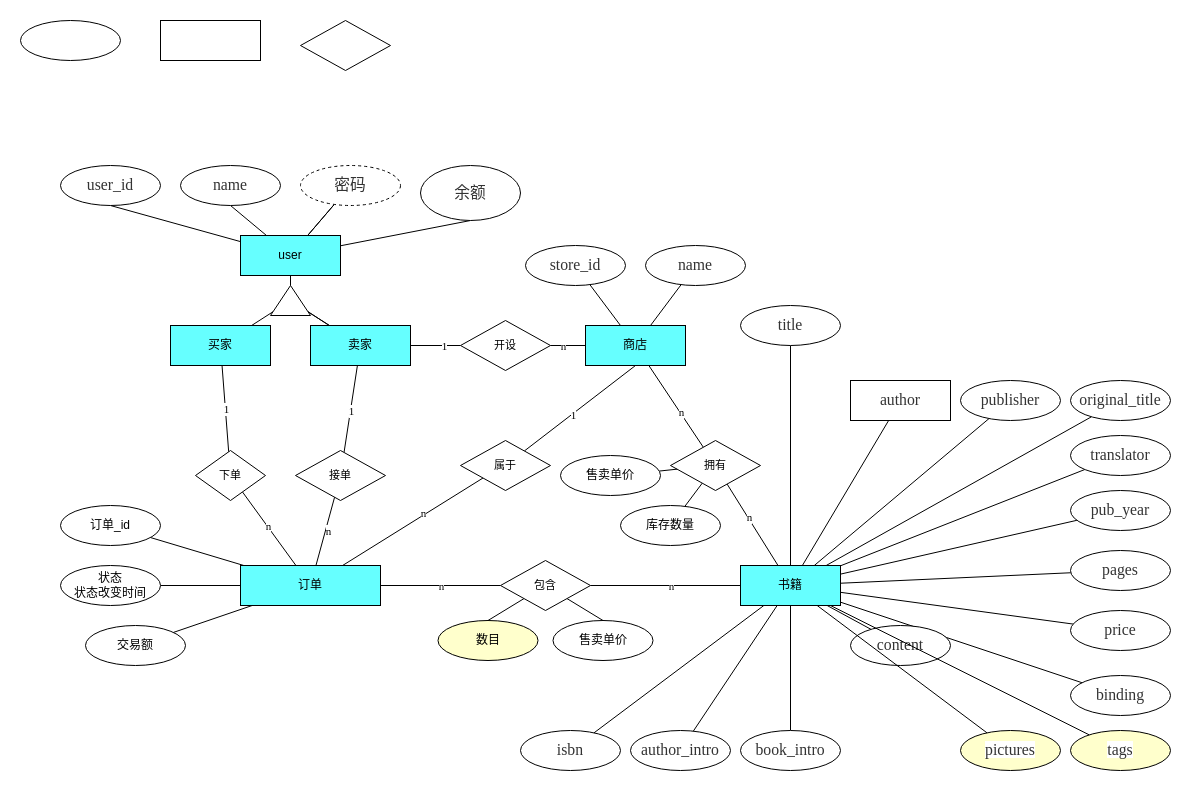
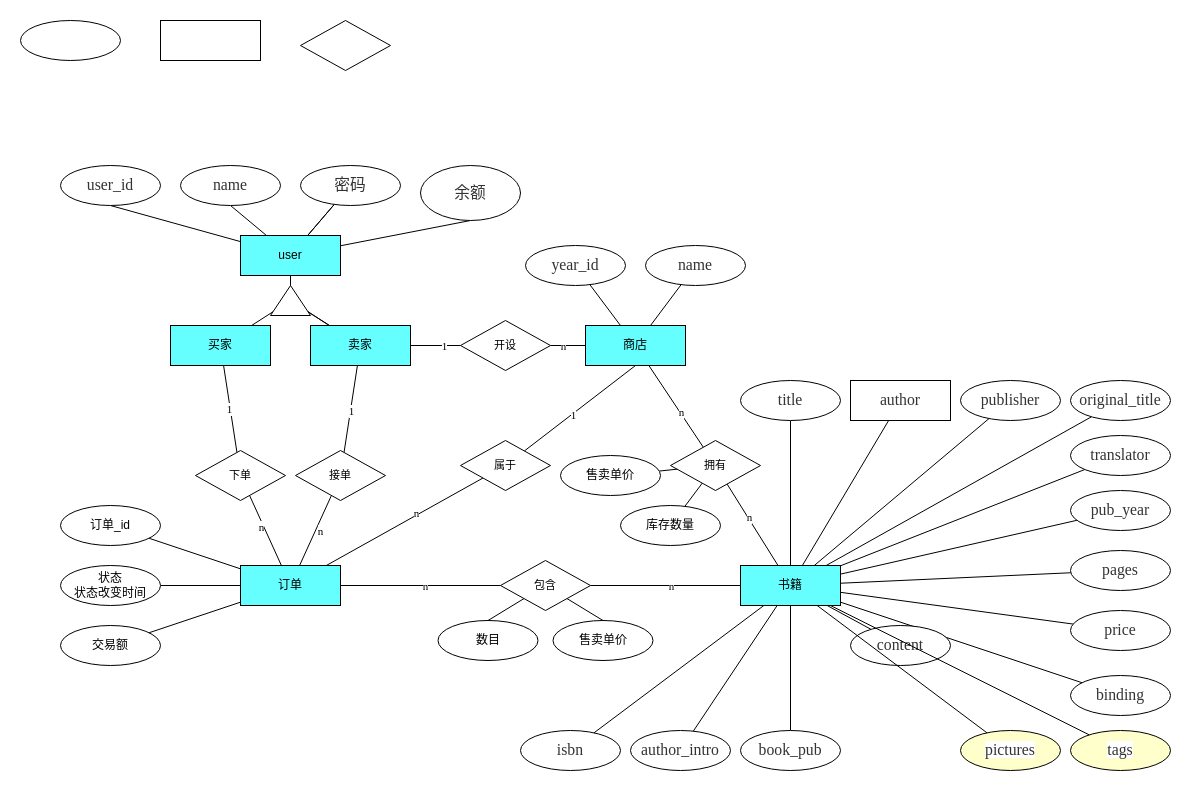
node "密码": style dashed -> solid
node "store_id": label "store_id" -> "year_id"
node "title": moved (791, 326) -> (791, 401)
node "下单": size 70x50 -> 90x50
node "订单": size 140x40 -> 100x40
node "数目": fillcolor #ffffcc -> #ffffff
node "交易额": moved (136, 646) -> (111, 646)
node "book_intro": label "book_intro" -> "book_pub"
